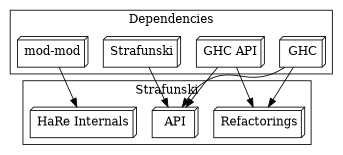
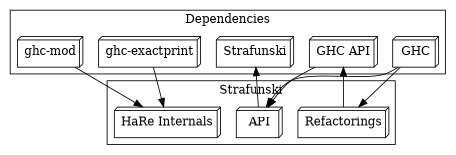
node "mod-mod": label "mod-mod" -> "ghc-mod"
node "ghc-exactprint": added
edge "Strafunski" -> "API": reversed
edge "GHC API" -> "Refactorings": reversed
